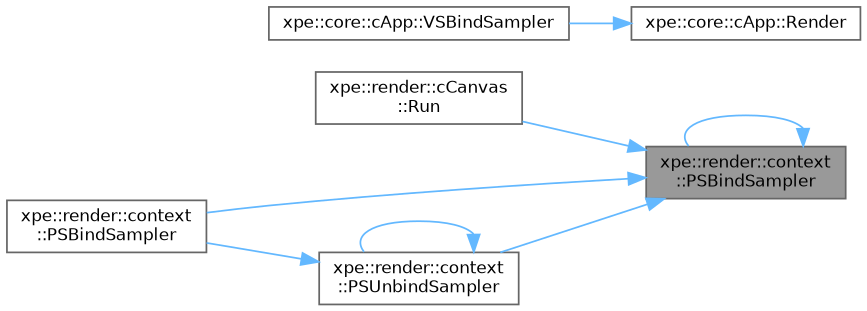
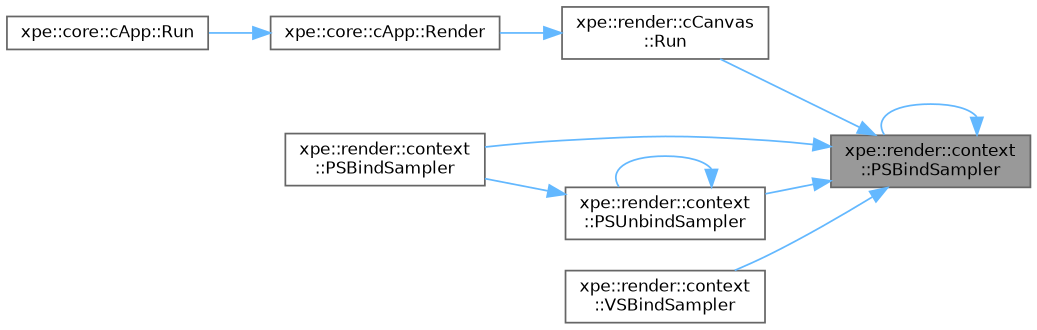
node "xpe::core::cApp::VSBindSampler": label "xpe::core::cApp::VSBindSampler" -> "xpe::core::cApp::Run"
edge "xpe::core::cApp::Render" -> "xpe::render::cCanvas ::Run": added
node "xpe::render::context ::VSBindSampler": added
